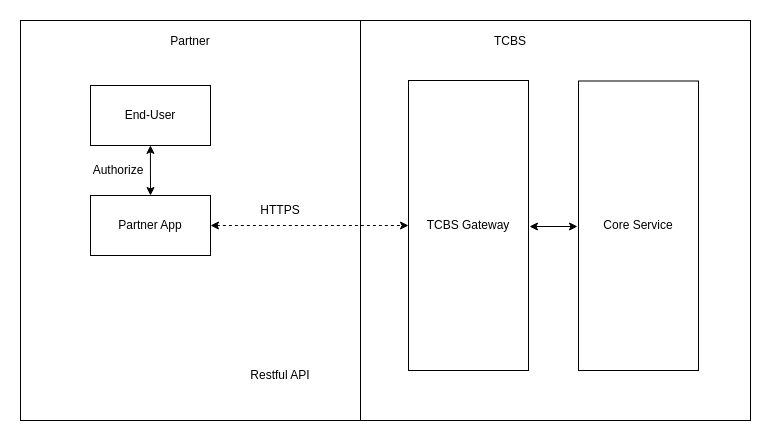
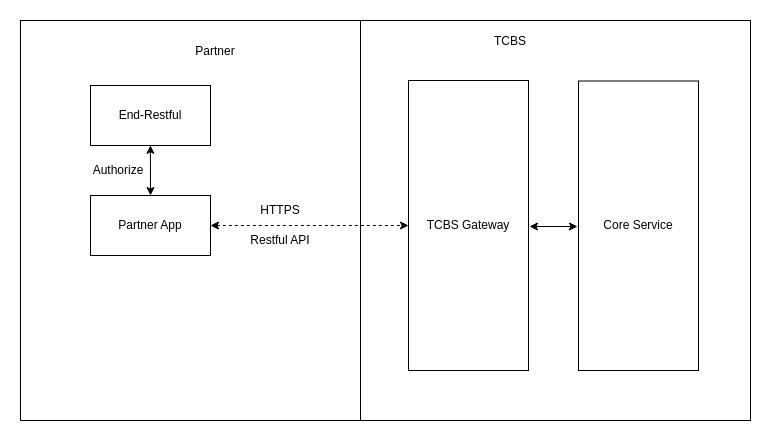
node "Partner": moved (191, 42) -> (216, 52)
node "End-User": label "End-User" -> "End-Restful"
node "Restful API": moved (281, 376) -> (281, 241)
